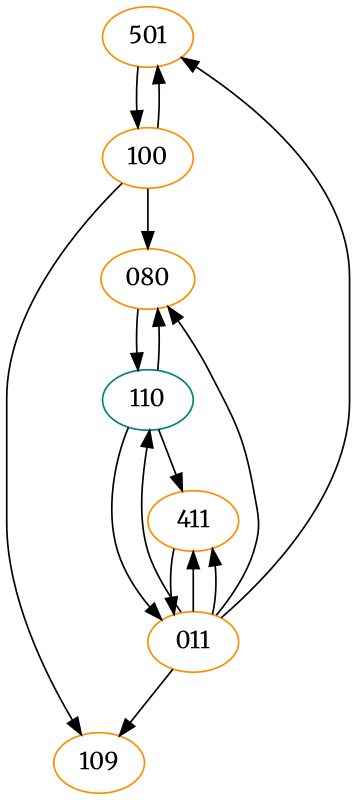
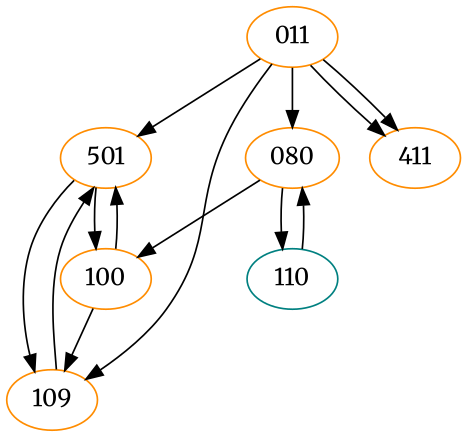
edge "100" -> "080": reversed
edge "501" -> "109": added
edge "109" -> "501": added
edge "110" -> "411": removed
edge "110" -> "011": removed
edge "011" -> "110": removed
edge "411" -> "011": removed
